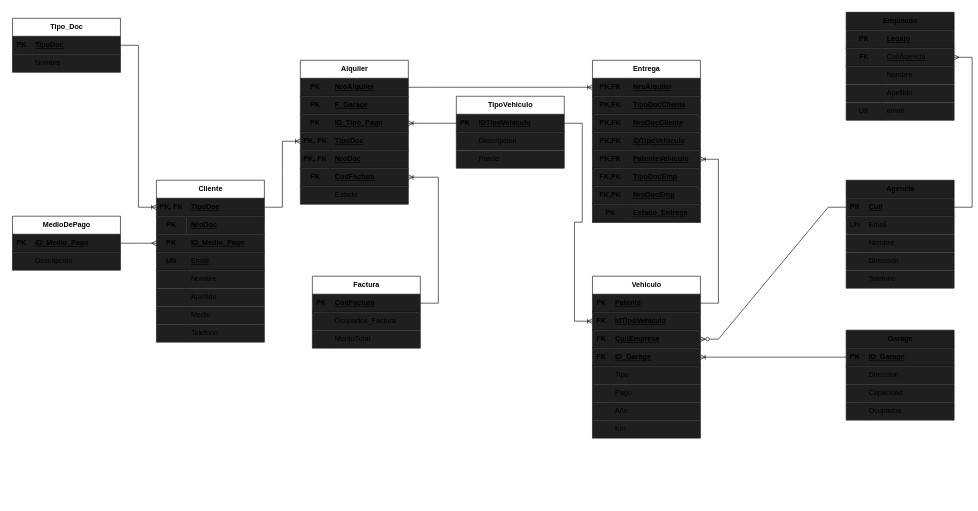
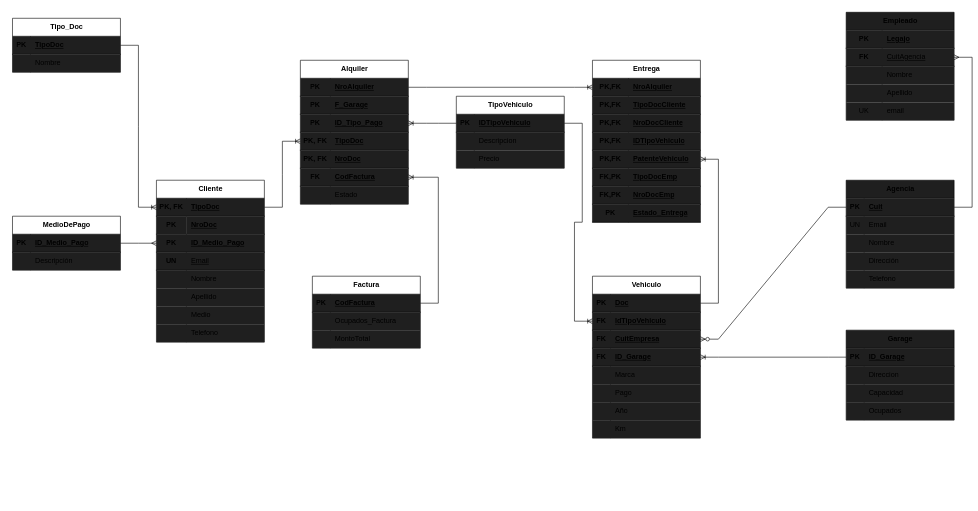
node "Patente": label "Patente" -> "Doc"
node "Tipo": label "Tipo" -> "Marca"
